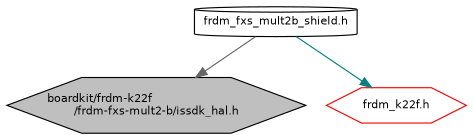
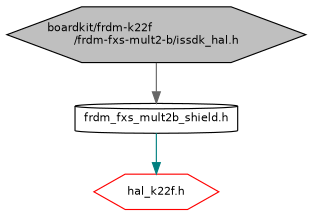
edge "frdm_fxs_mult2b_shield.h" -> "boardkit/frdm-k22f /frdm-fxs-mult2-b/issdk_hal.h": reversed
node "frdm_k22f.h": label "frdm_k22f.h" -> "hal_k22f.h"
